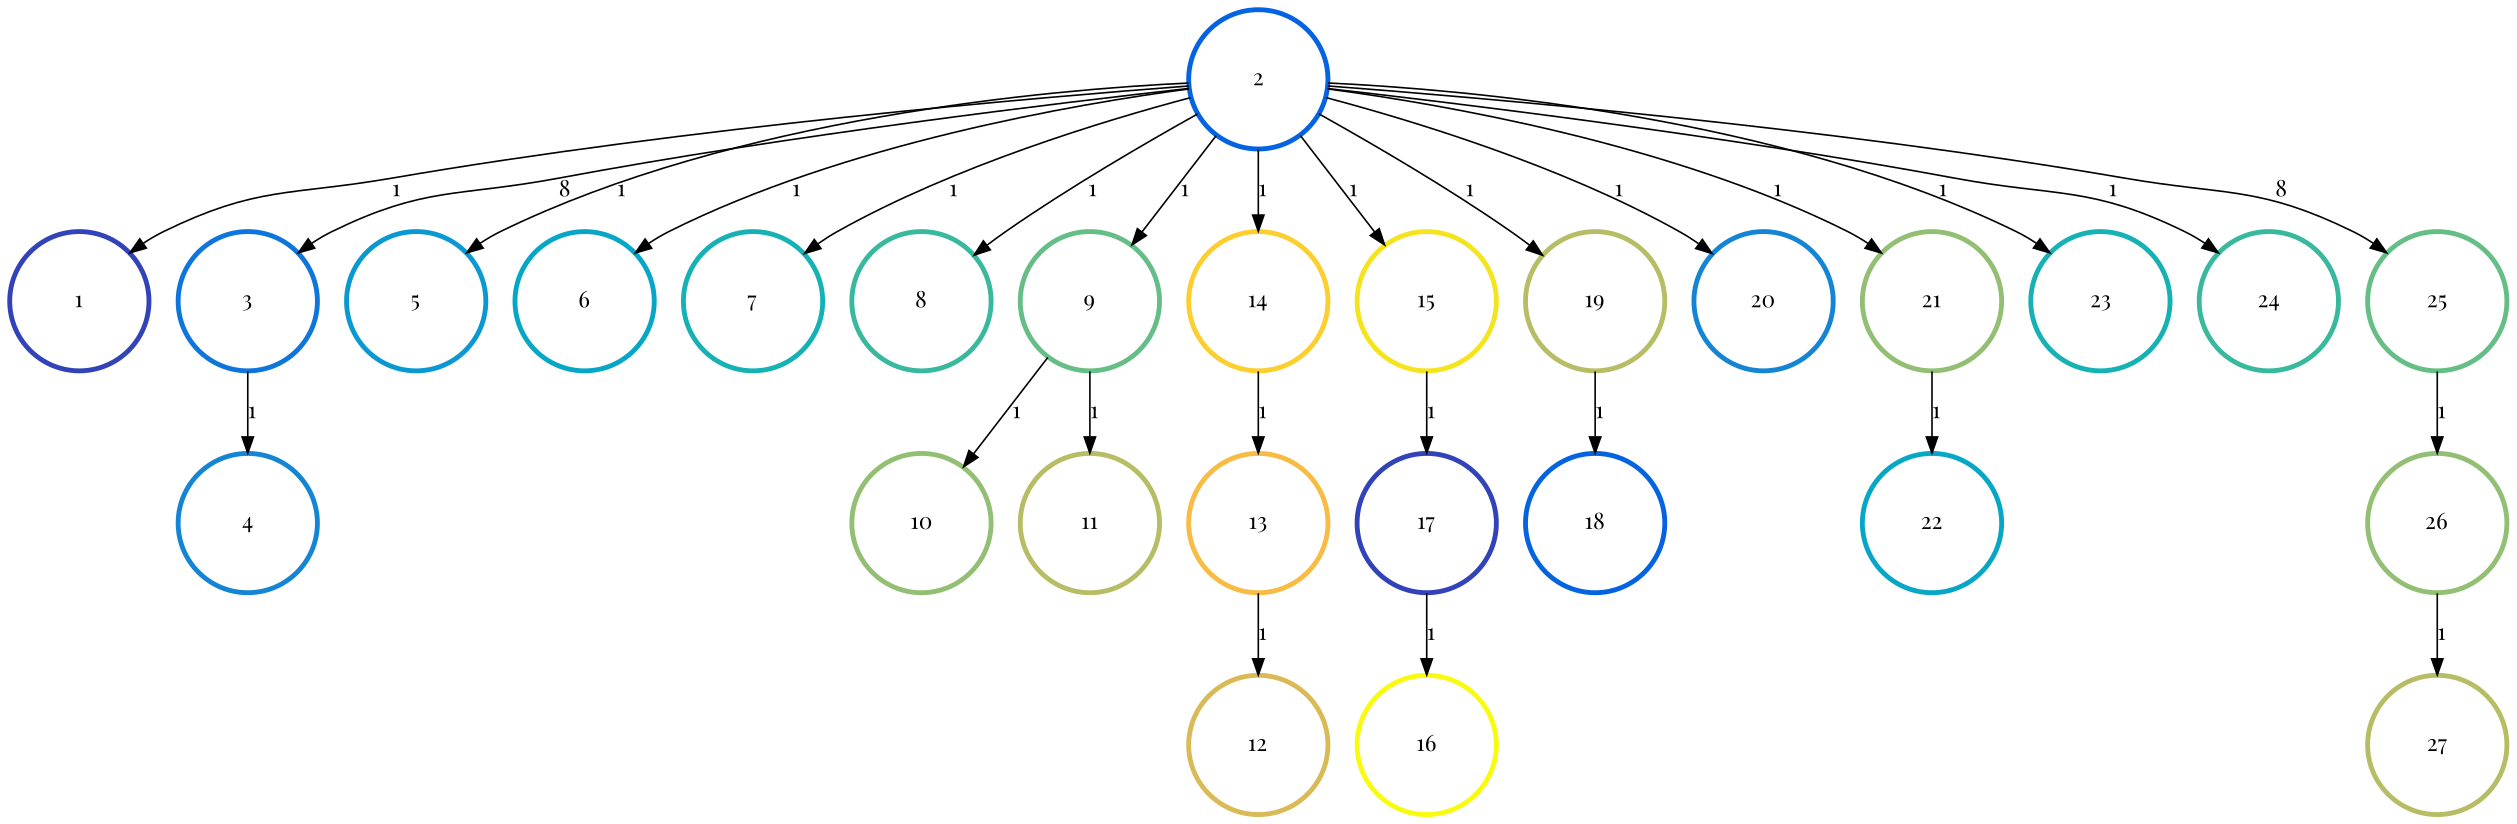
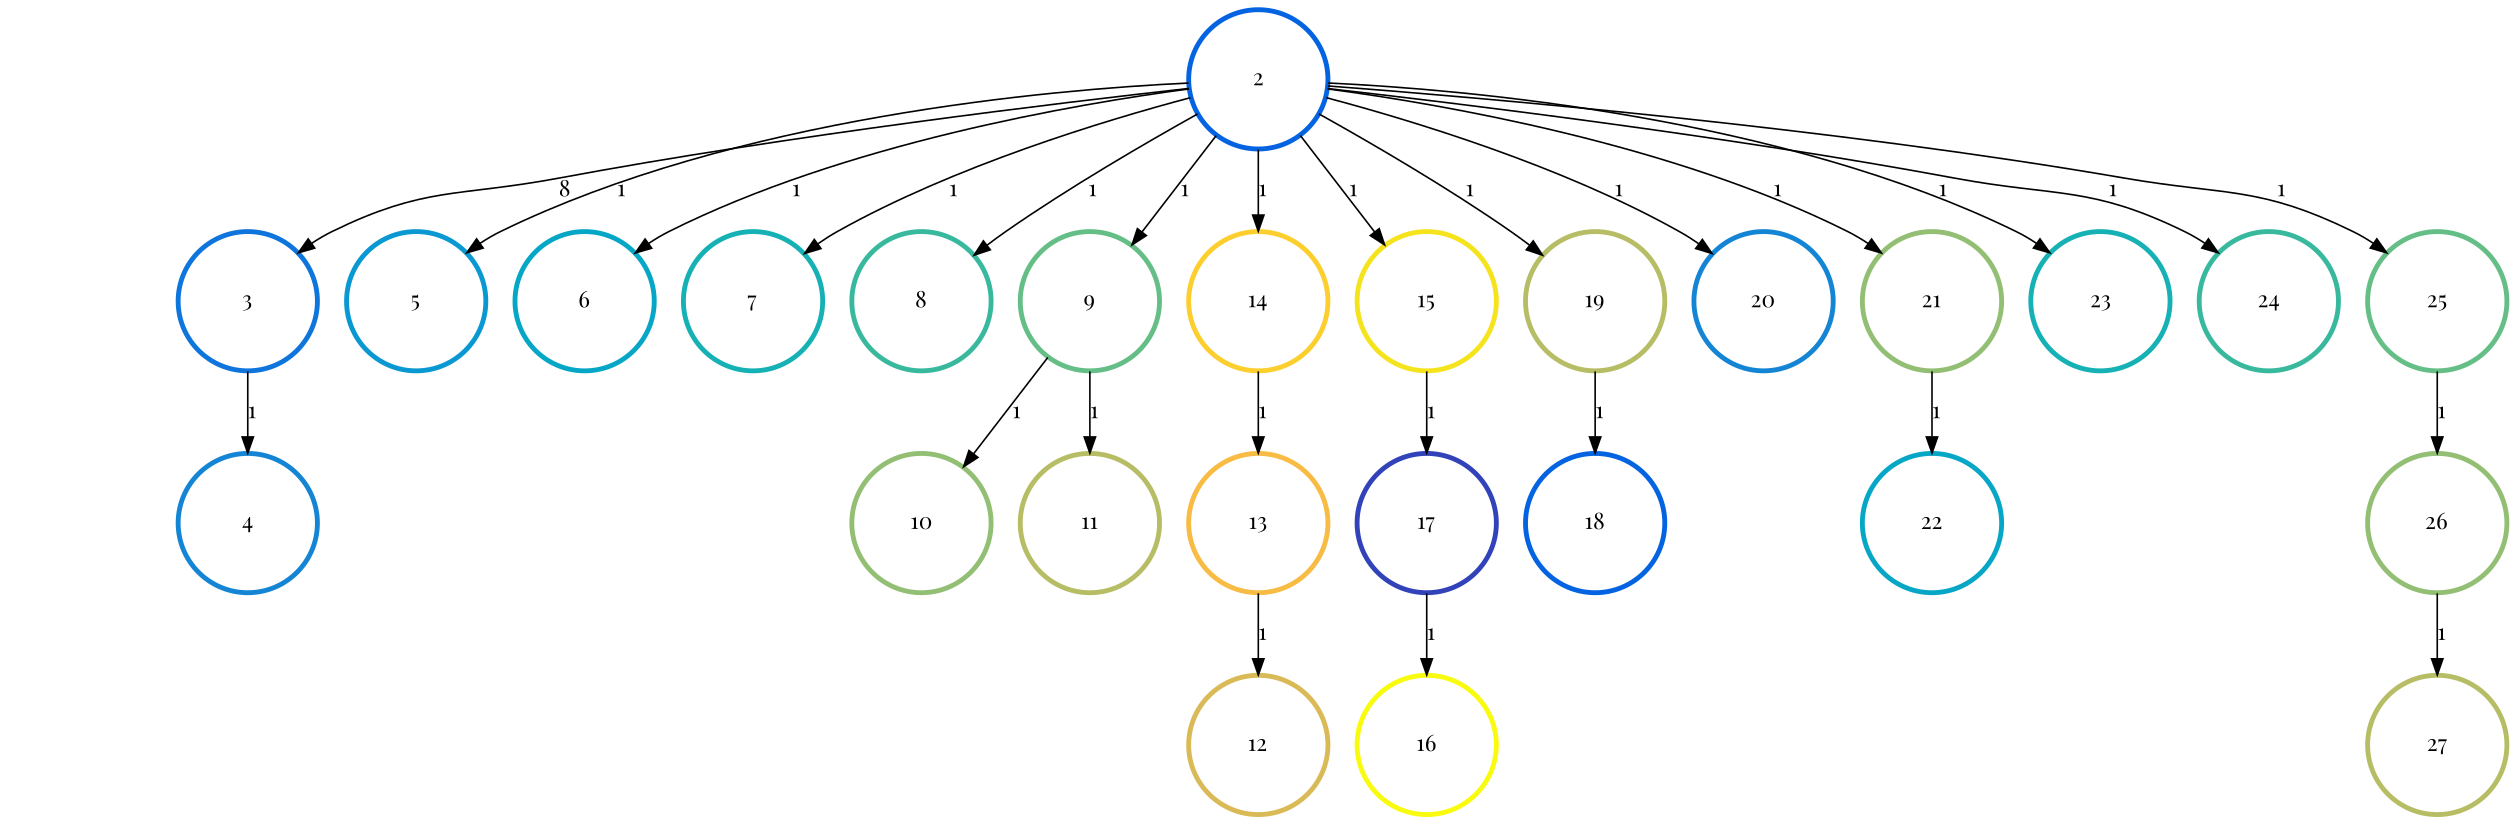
edge "2" -> "25": label "8" -> "1"
node "1": removed
